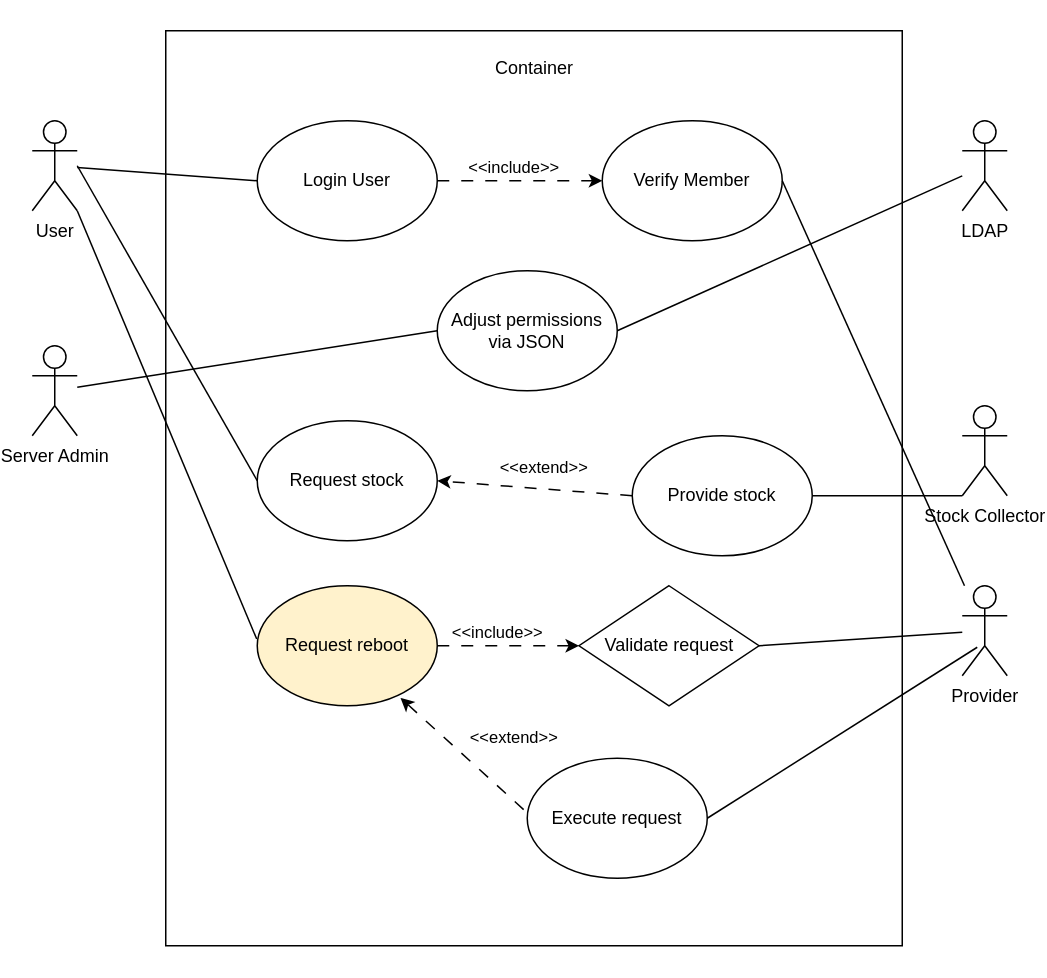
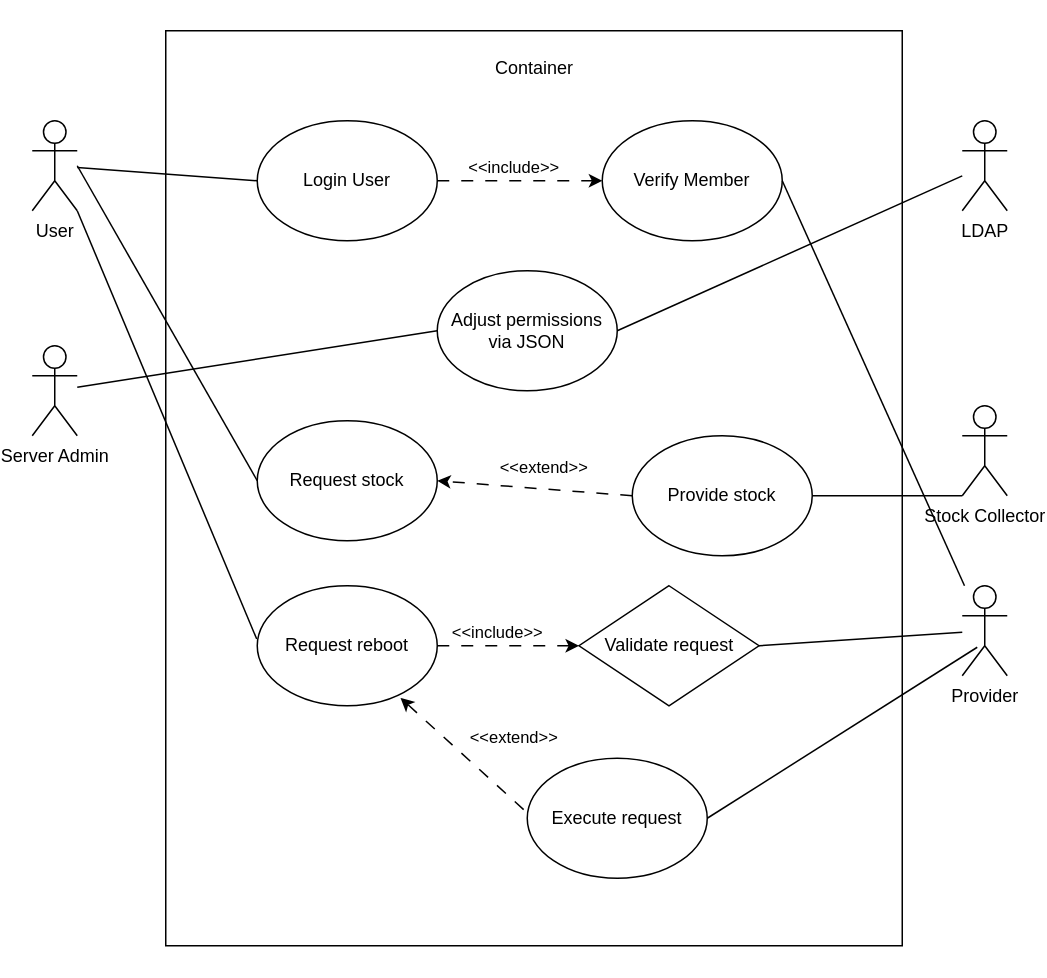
node "Request reboot": fillcolor #fff2cc -> #ffffff
